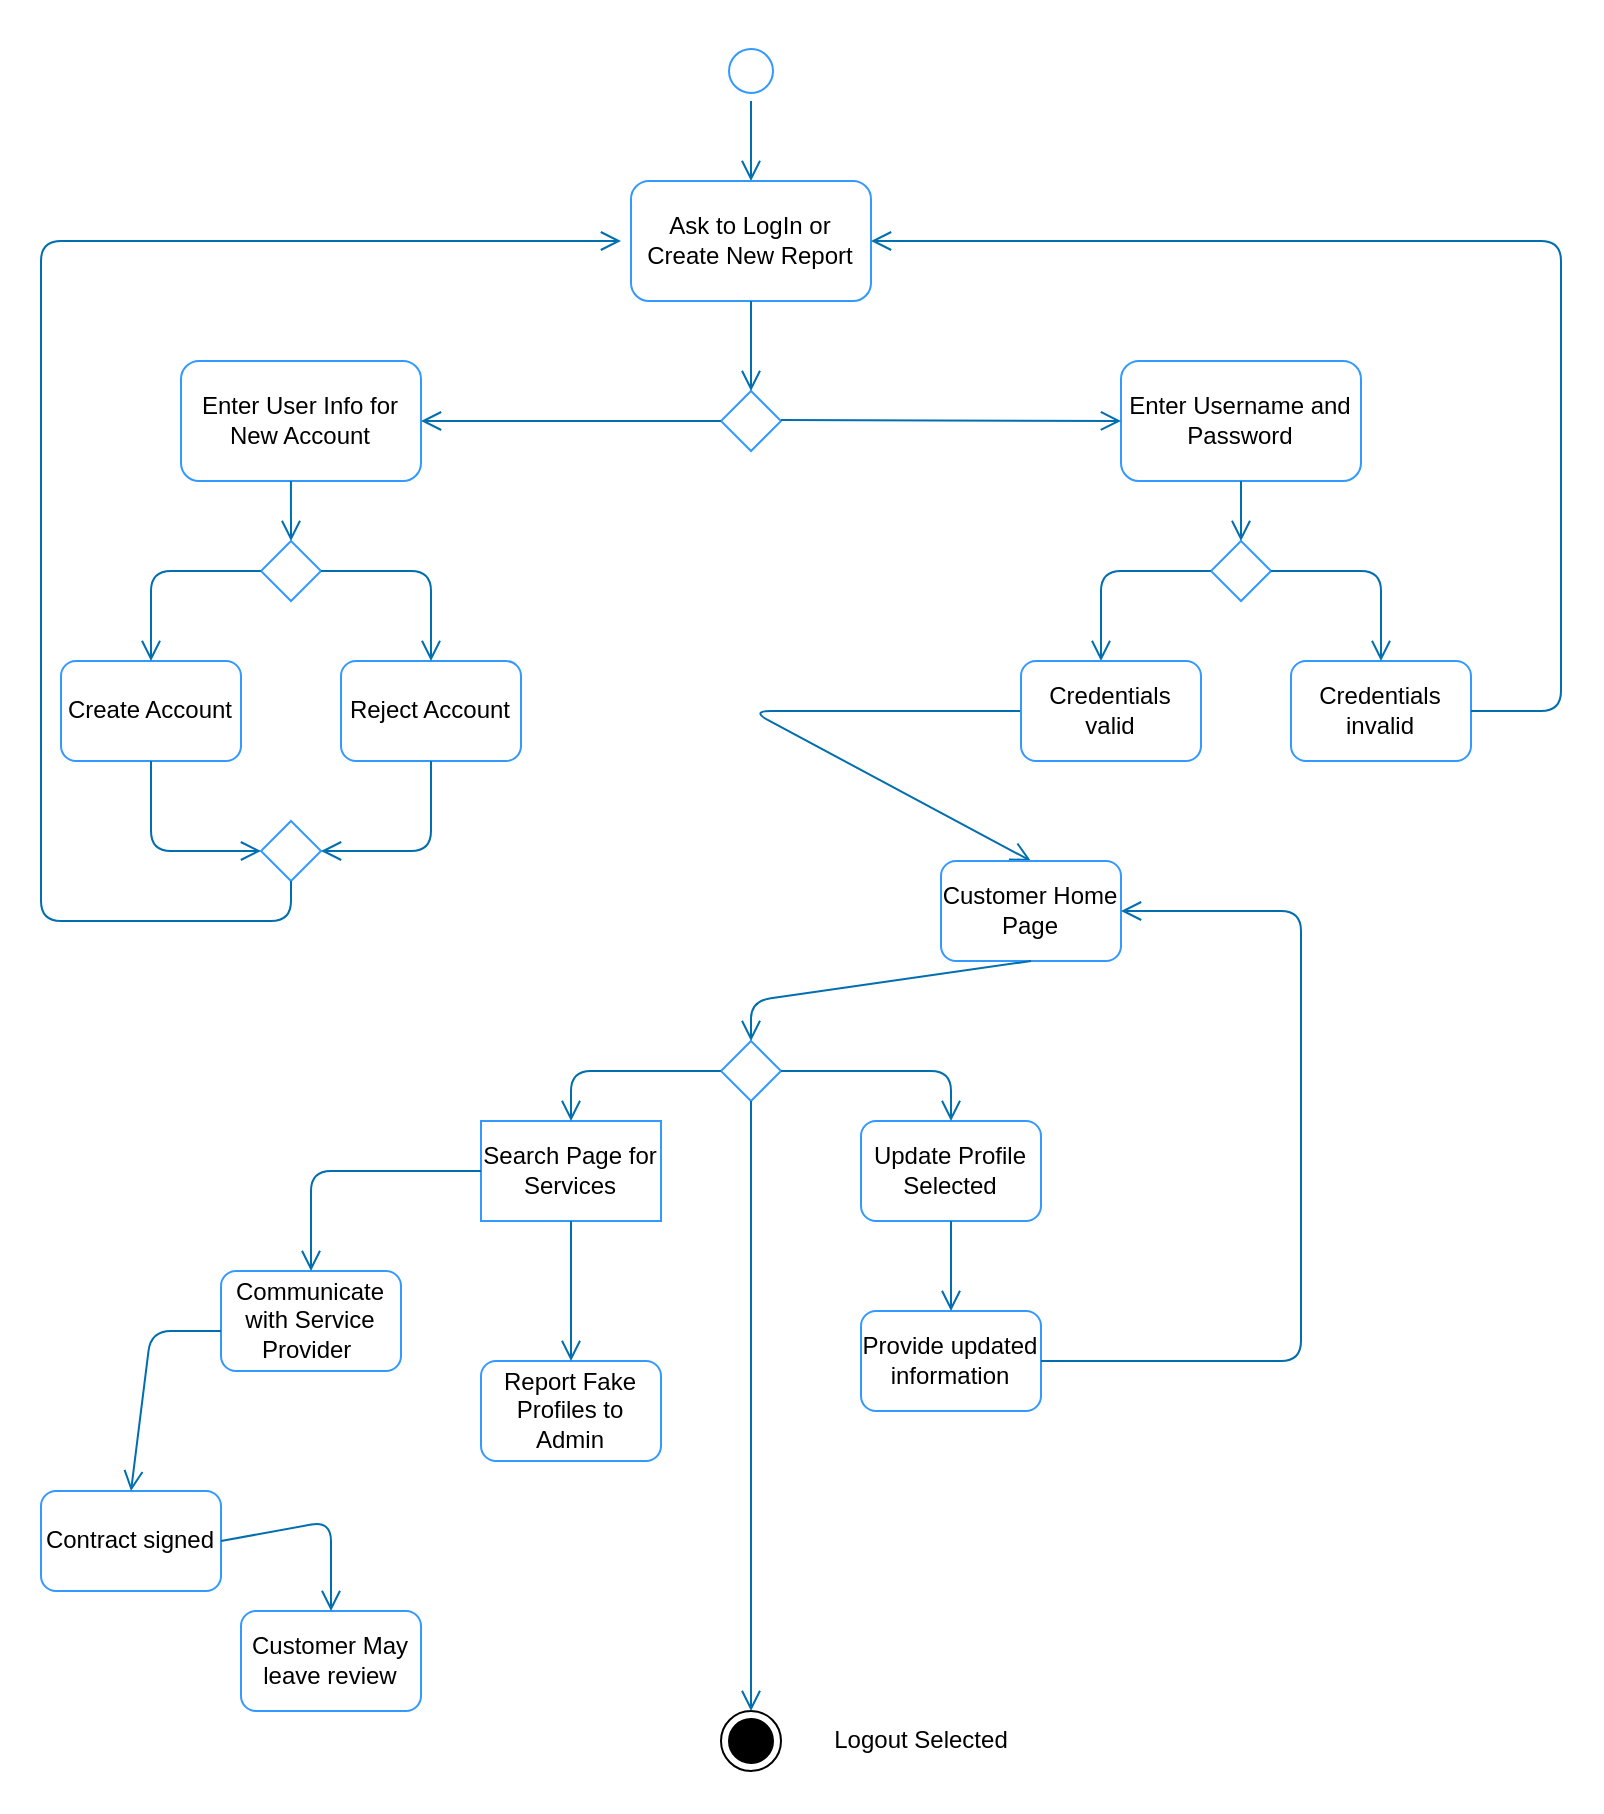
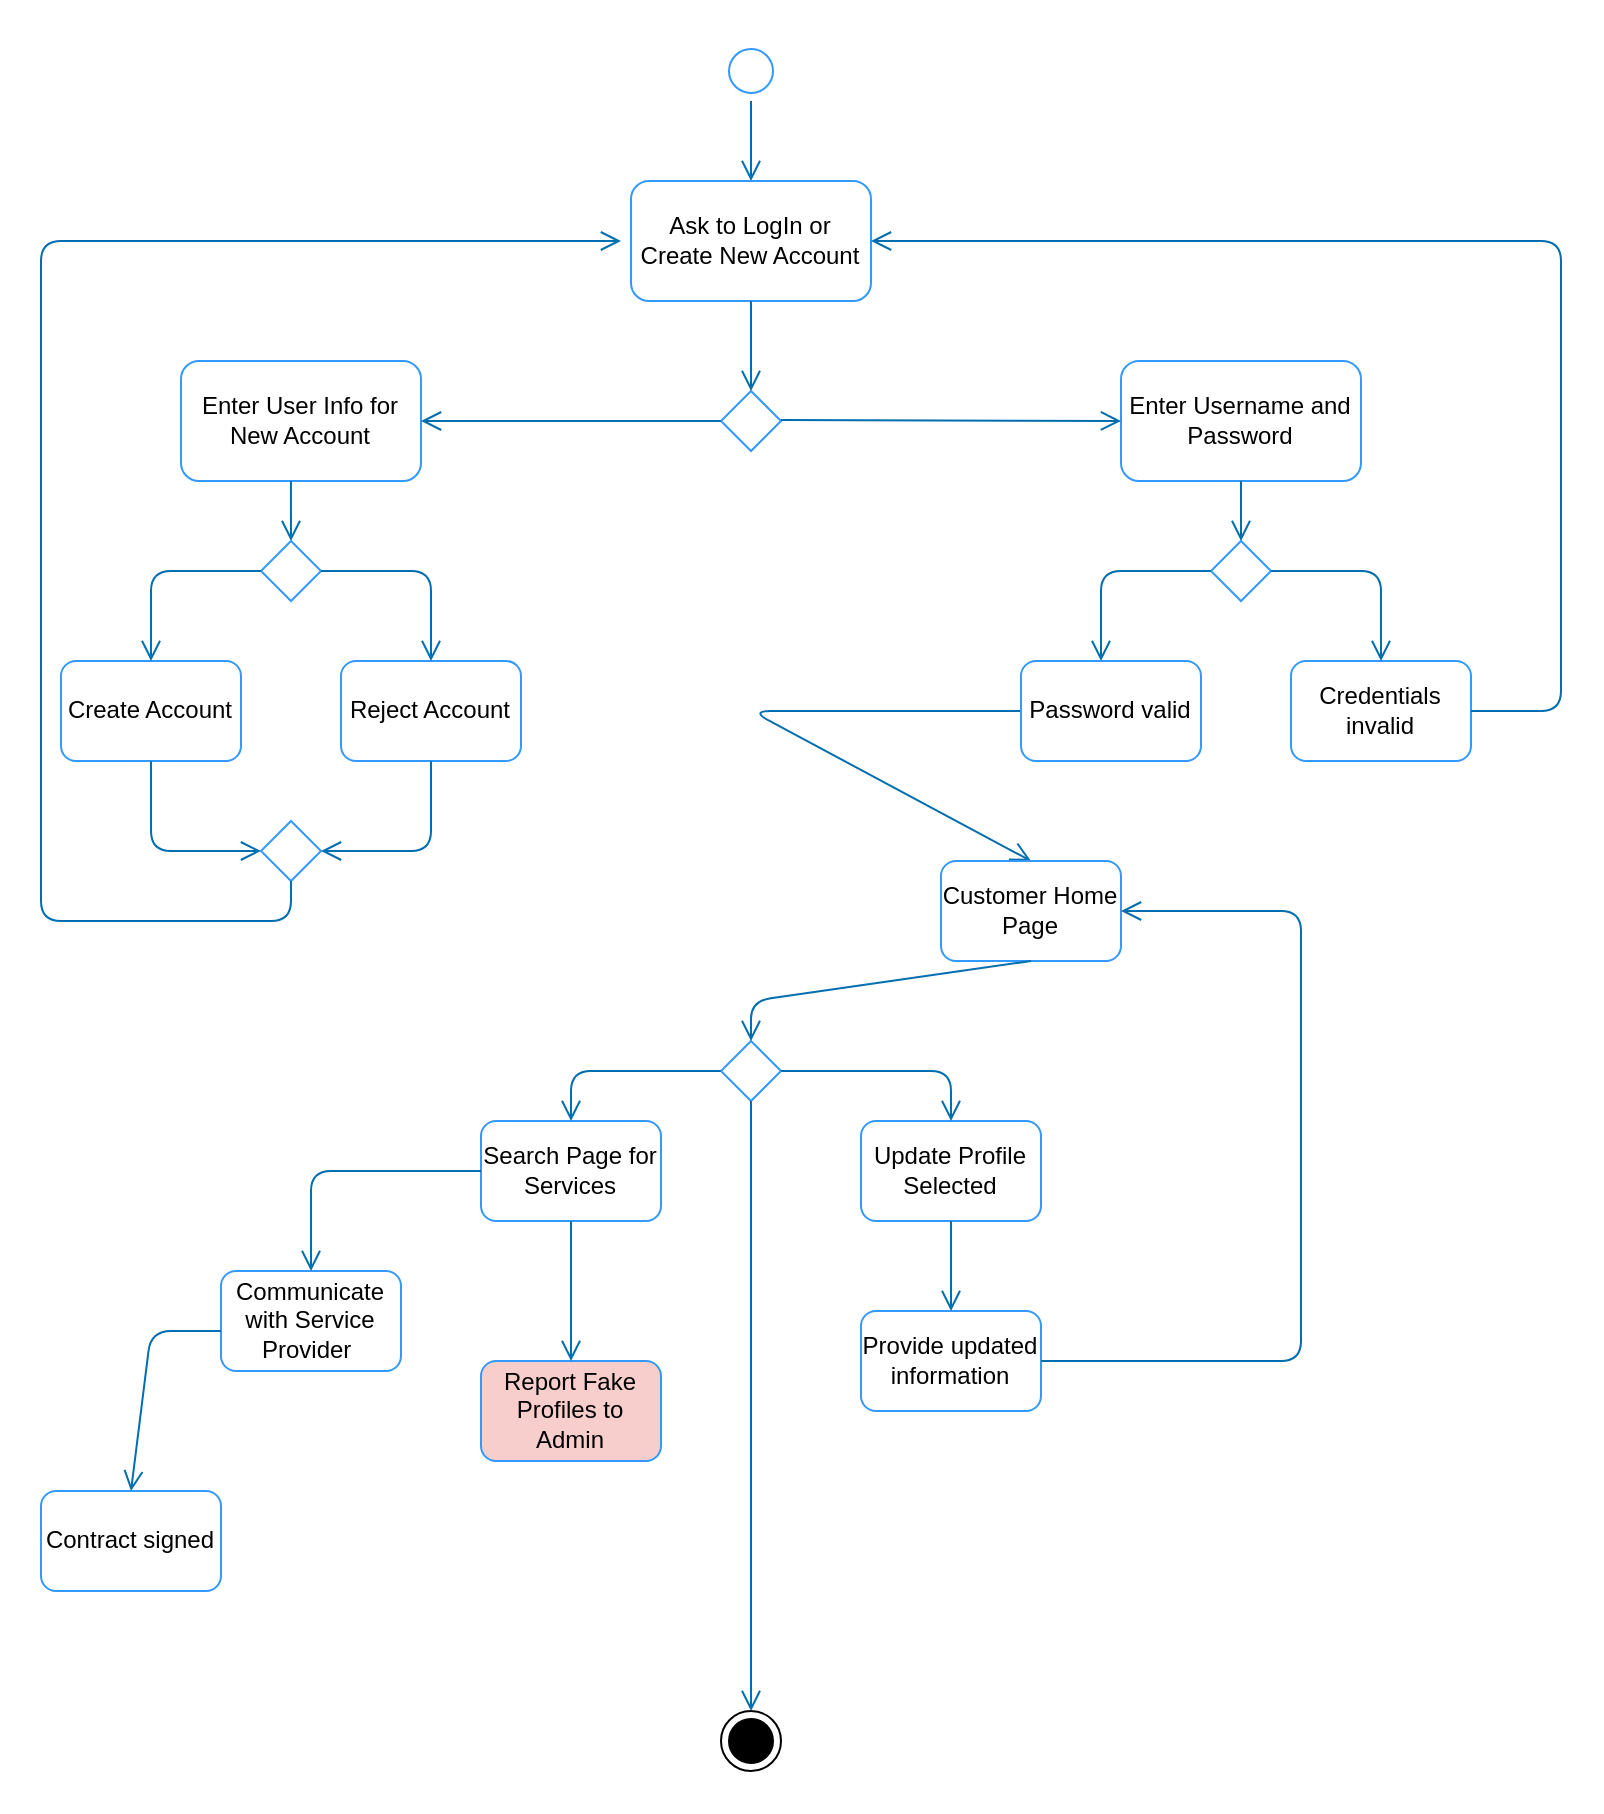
node "Ask to LogIn or Create New Report": label "Ask to LogIn or Create New Report" -> "Ask to LogIn or Create New Account"
node "Credentials valid": label "Credentials valid" -> "Password valid"
node "Search Page for Services": shape rectangle -> rounded rectangle
node "Report Fake Profiles to Admin": fillcolor #ffffff -> #f8cecc
edge "Contract signed" -> "Customer May leave review": removed
node "Customer May leave review": removed
node "Logout Selected": removed
